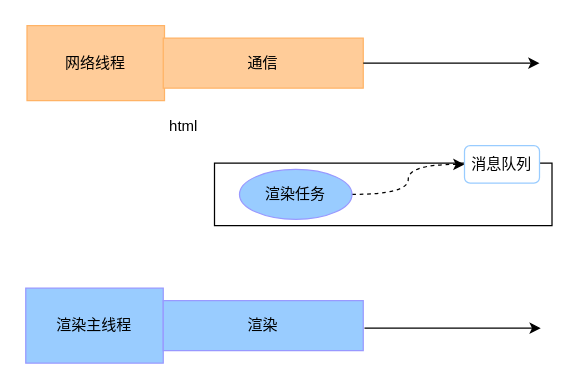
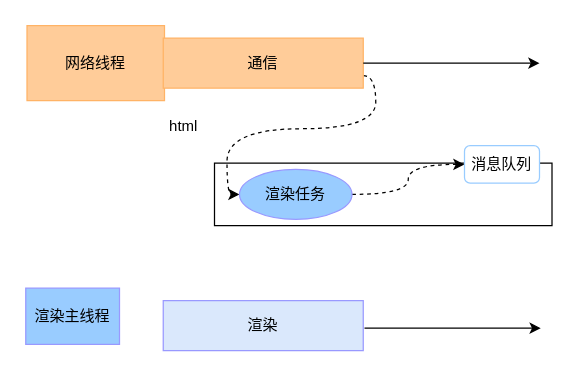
edge "通信" -> "渲染任务": added
node "渲染主线程": size 138x75 -> 94x56
node "渲染": fillcolor #99ccff -> #dae8fc
